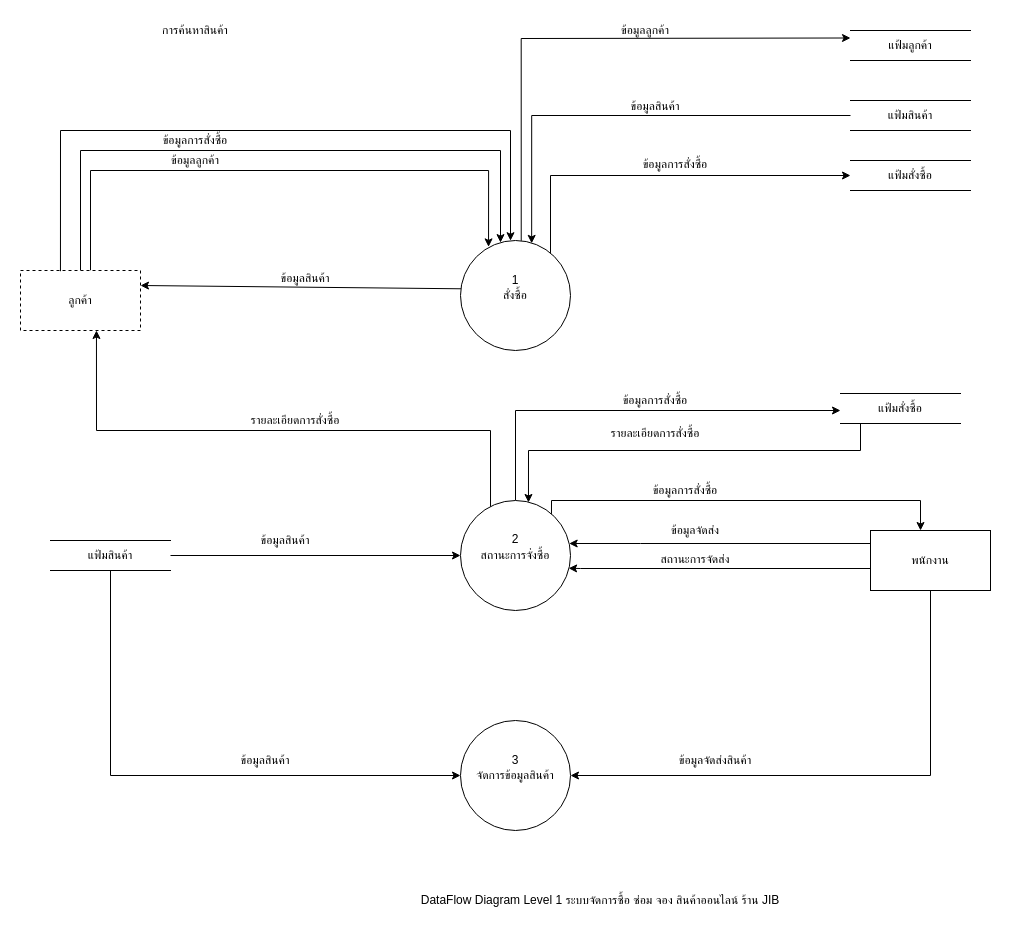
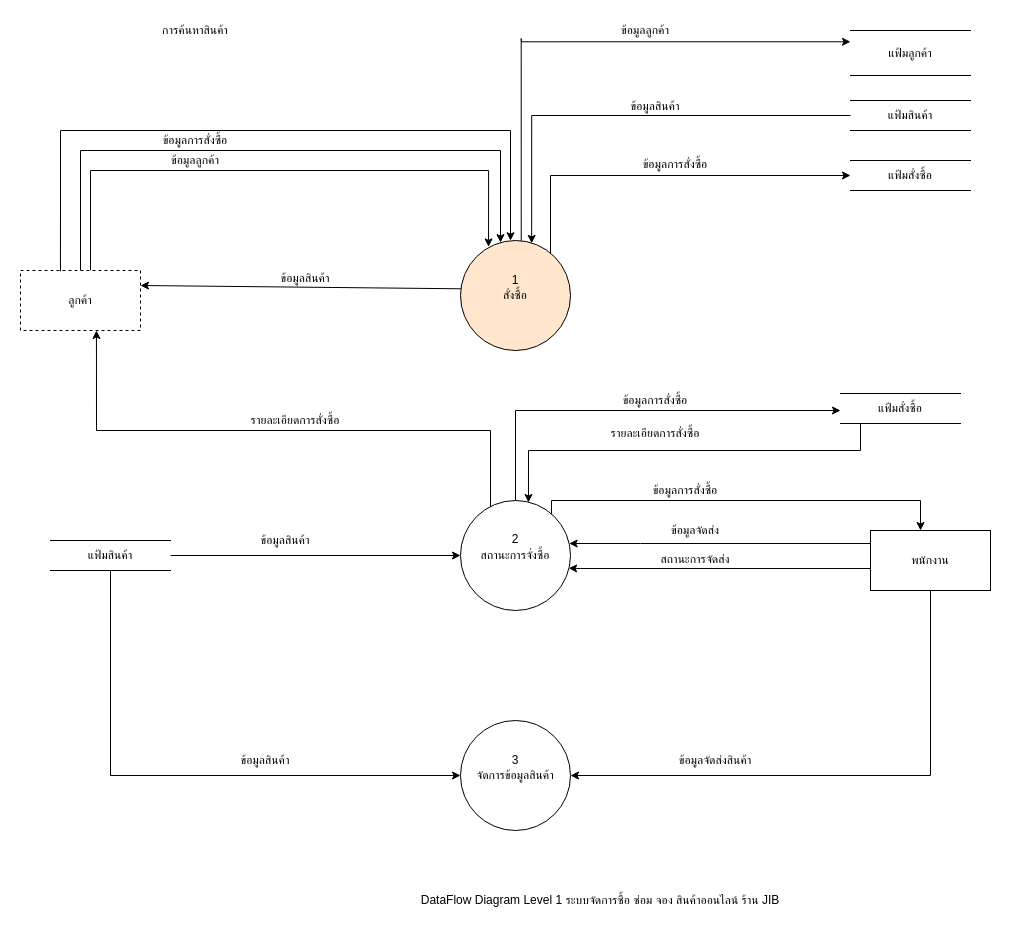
node "แฟ้มลูกค้า": size 120x30 -> 120x45
node "สั่งซื้อ": fillcolor #ffffff -> #ffe6cc
